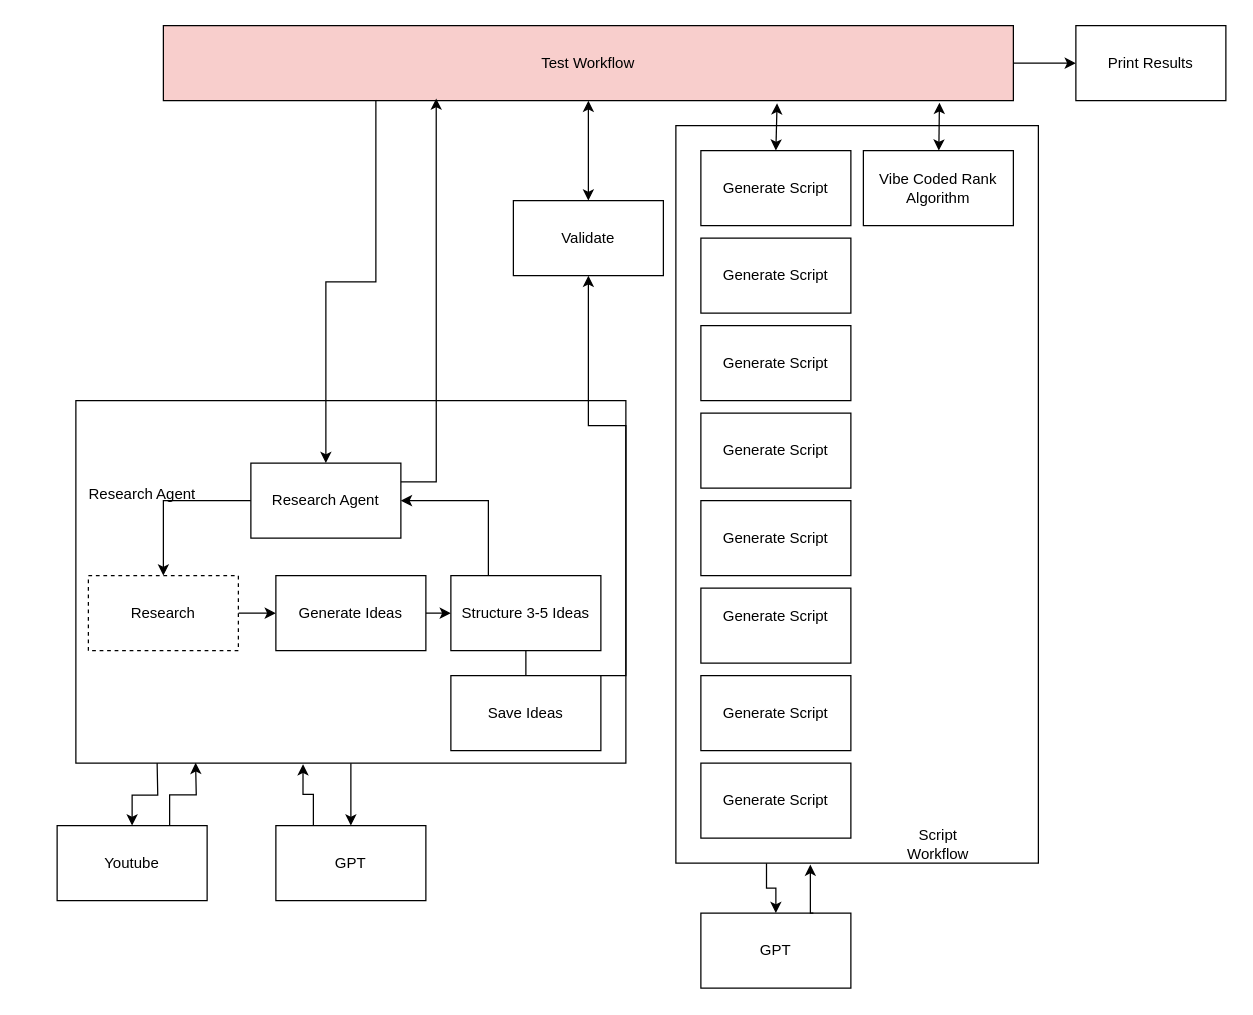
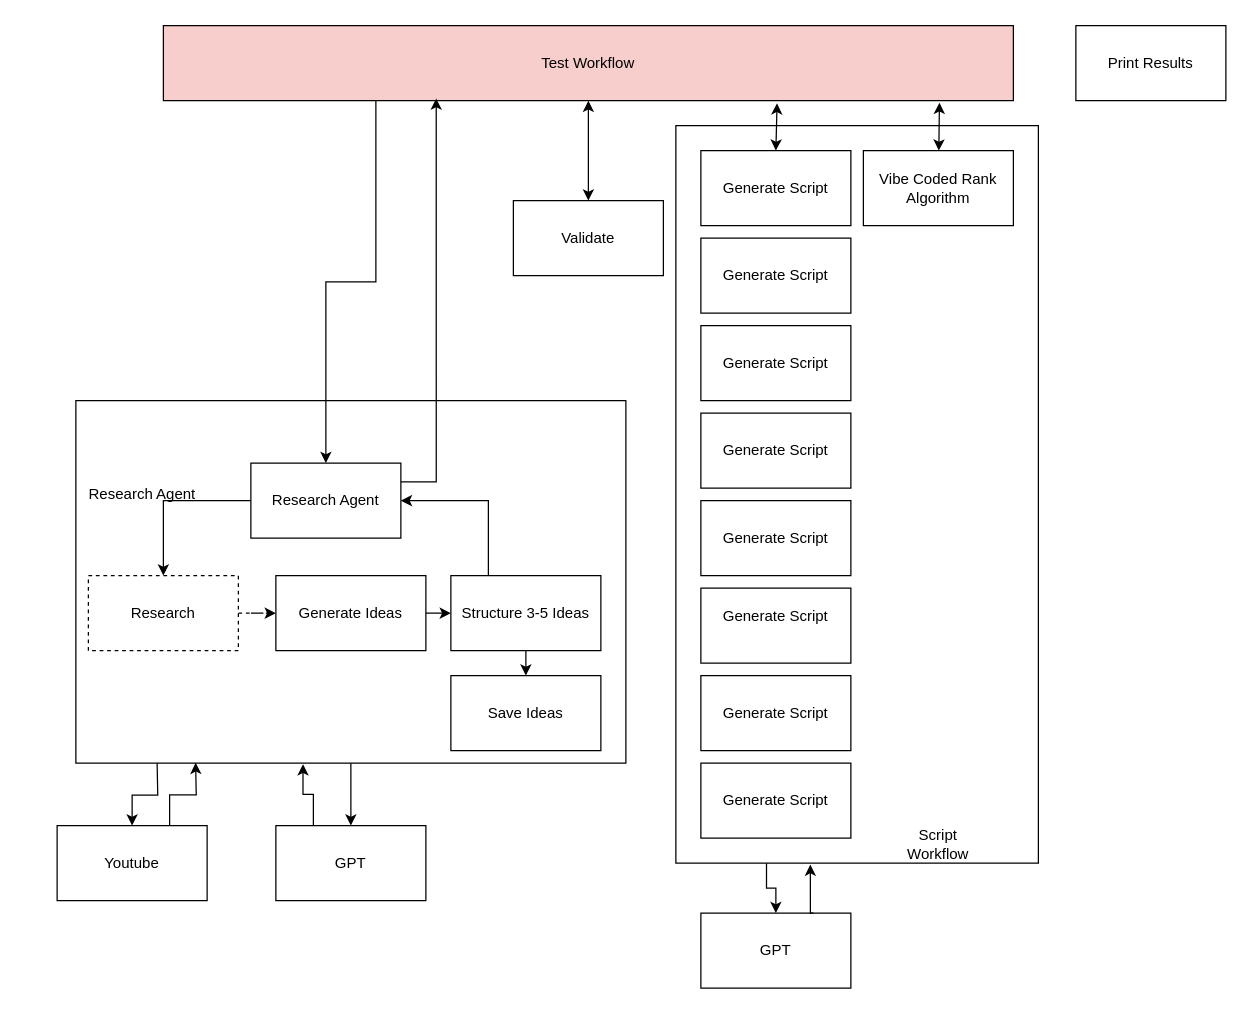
edge "Test Workflow" -> "Print Results": removed
edge "Structure 3-5 Ideas" -> "Validate": now "Structure 3-5 Ideas" -> "Save Ideas"
edge "Research" -> "Generate Ideas": style solid -> dashed
